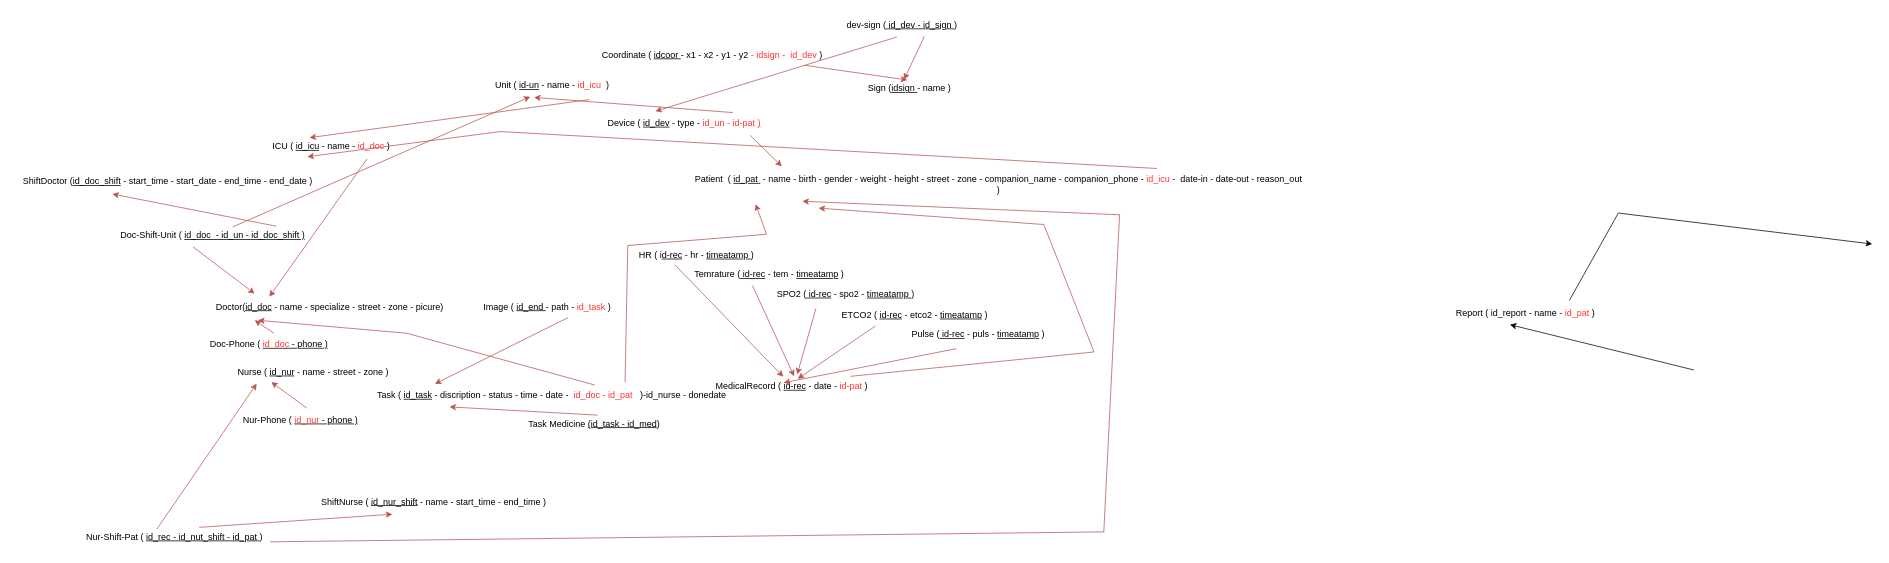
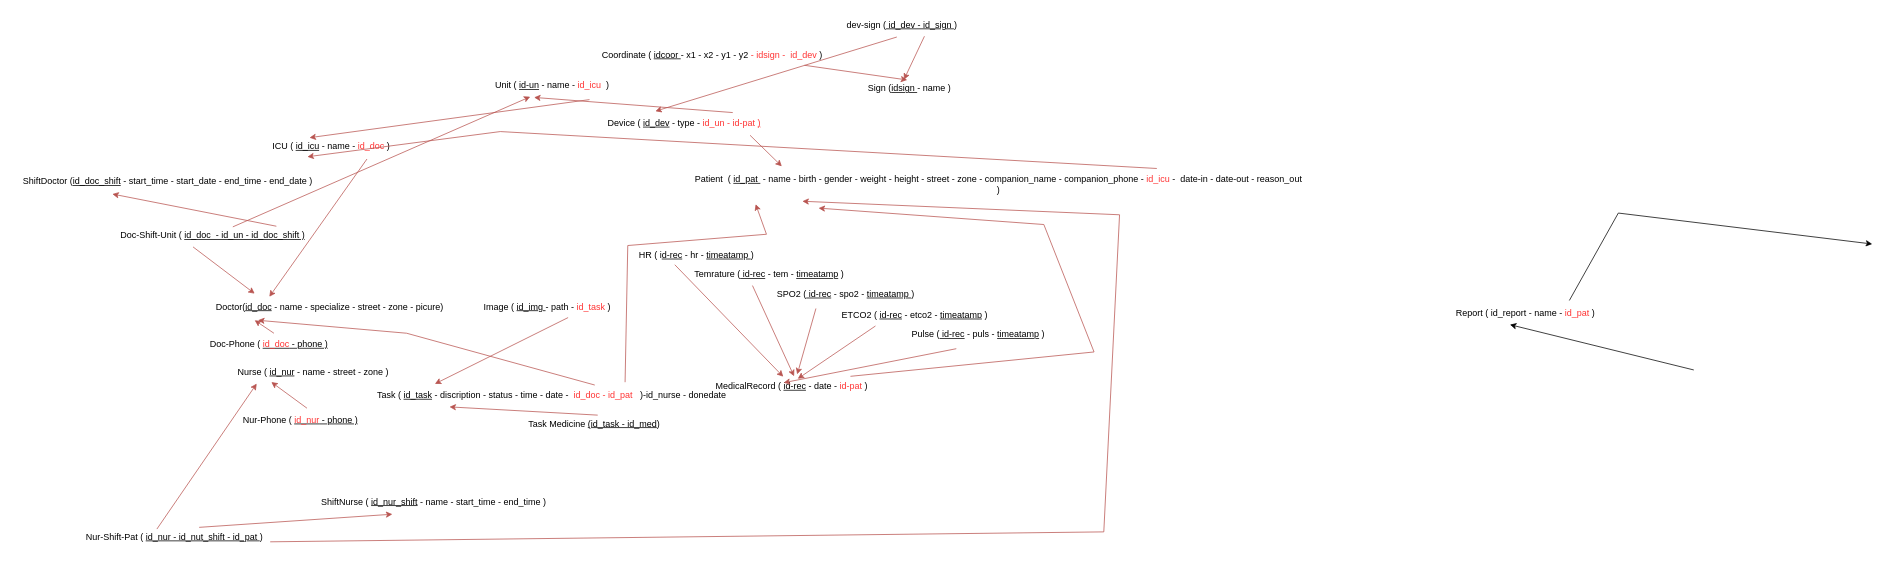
node "Image ( id_end - path - id_task )": label "Image ( id_end - path - id_task )" -> "Image ( id_img - path - id_task )"
node "Nur-Shift-Pat ( id_rec - id_nut_shift - id_pat )": label "Nur-Shift-Pat ( id_rec - id_nut_shift - id_pat )" -> "Nur-Shift-Pat ( id_nur - id_nut_shift - id_pat )"
